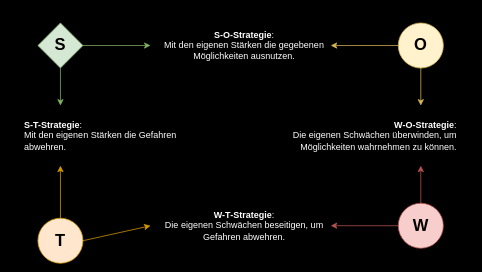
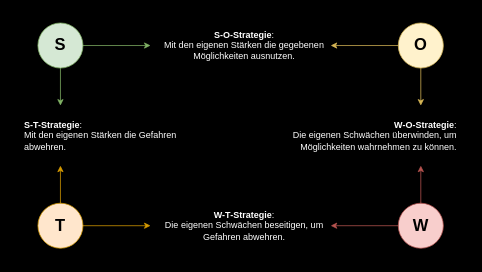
node "S": shape diamond -> ellipse
node "T": moved (60, 240) -> (60, 225)
